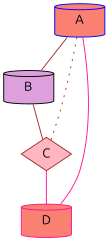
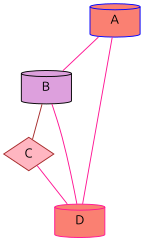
edge "A" -- "B": color brown -> deeppink
edge "A" -- "C": removed
edge "B" -- "D": added
